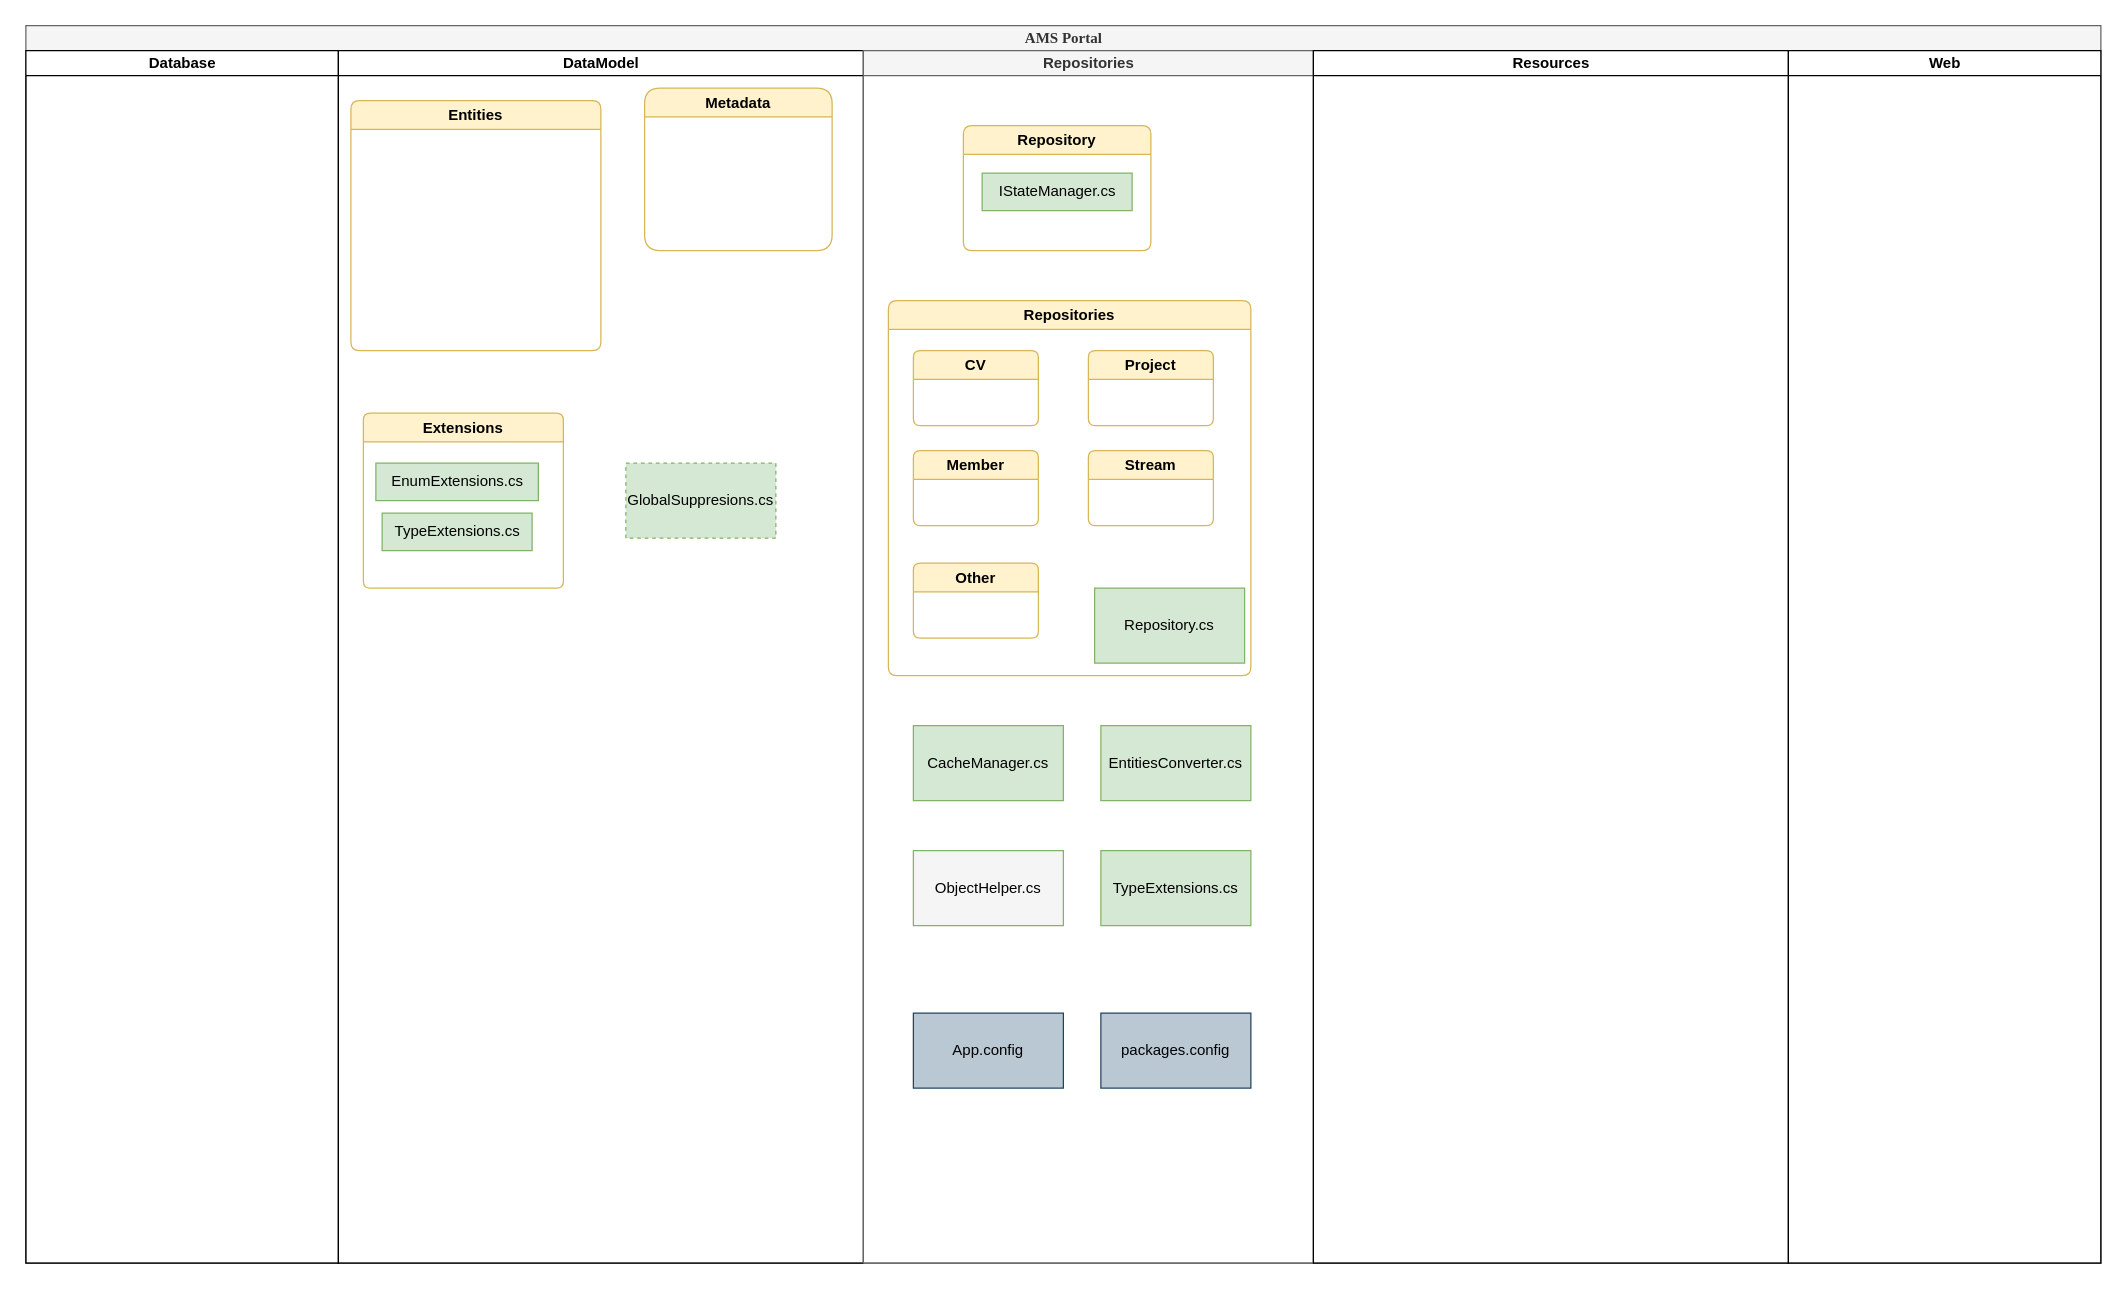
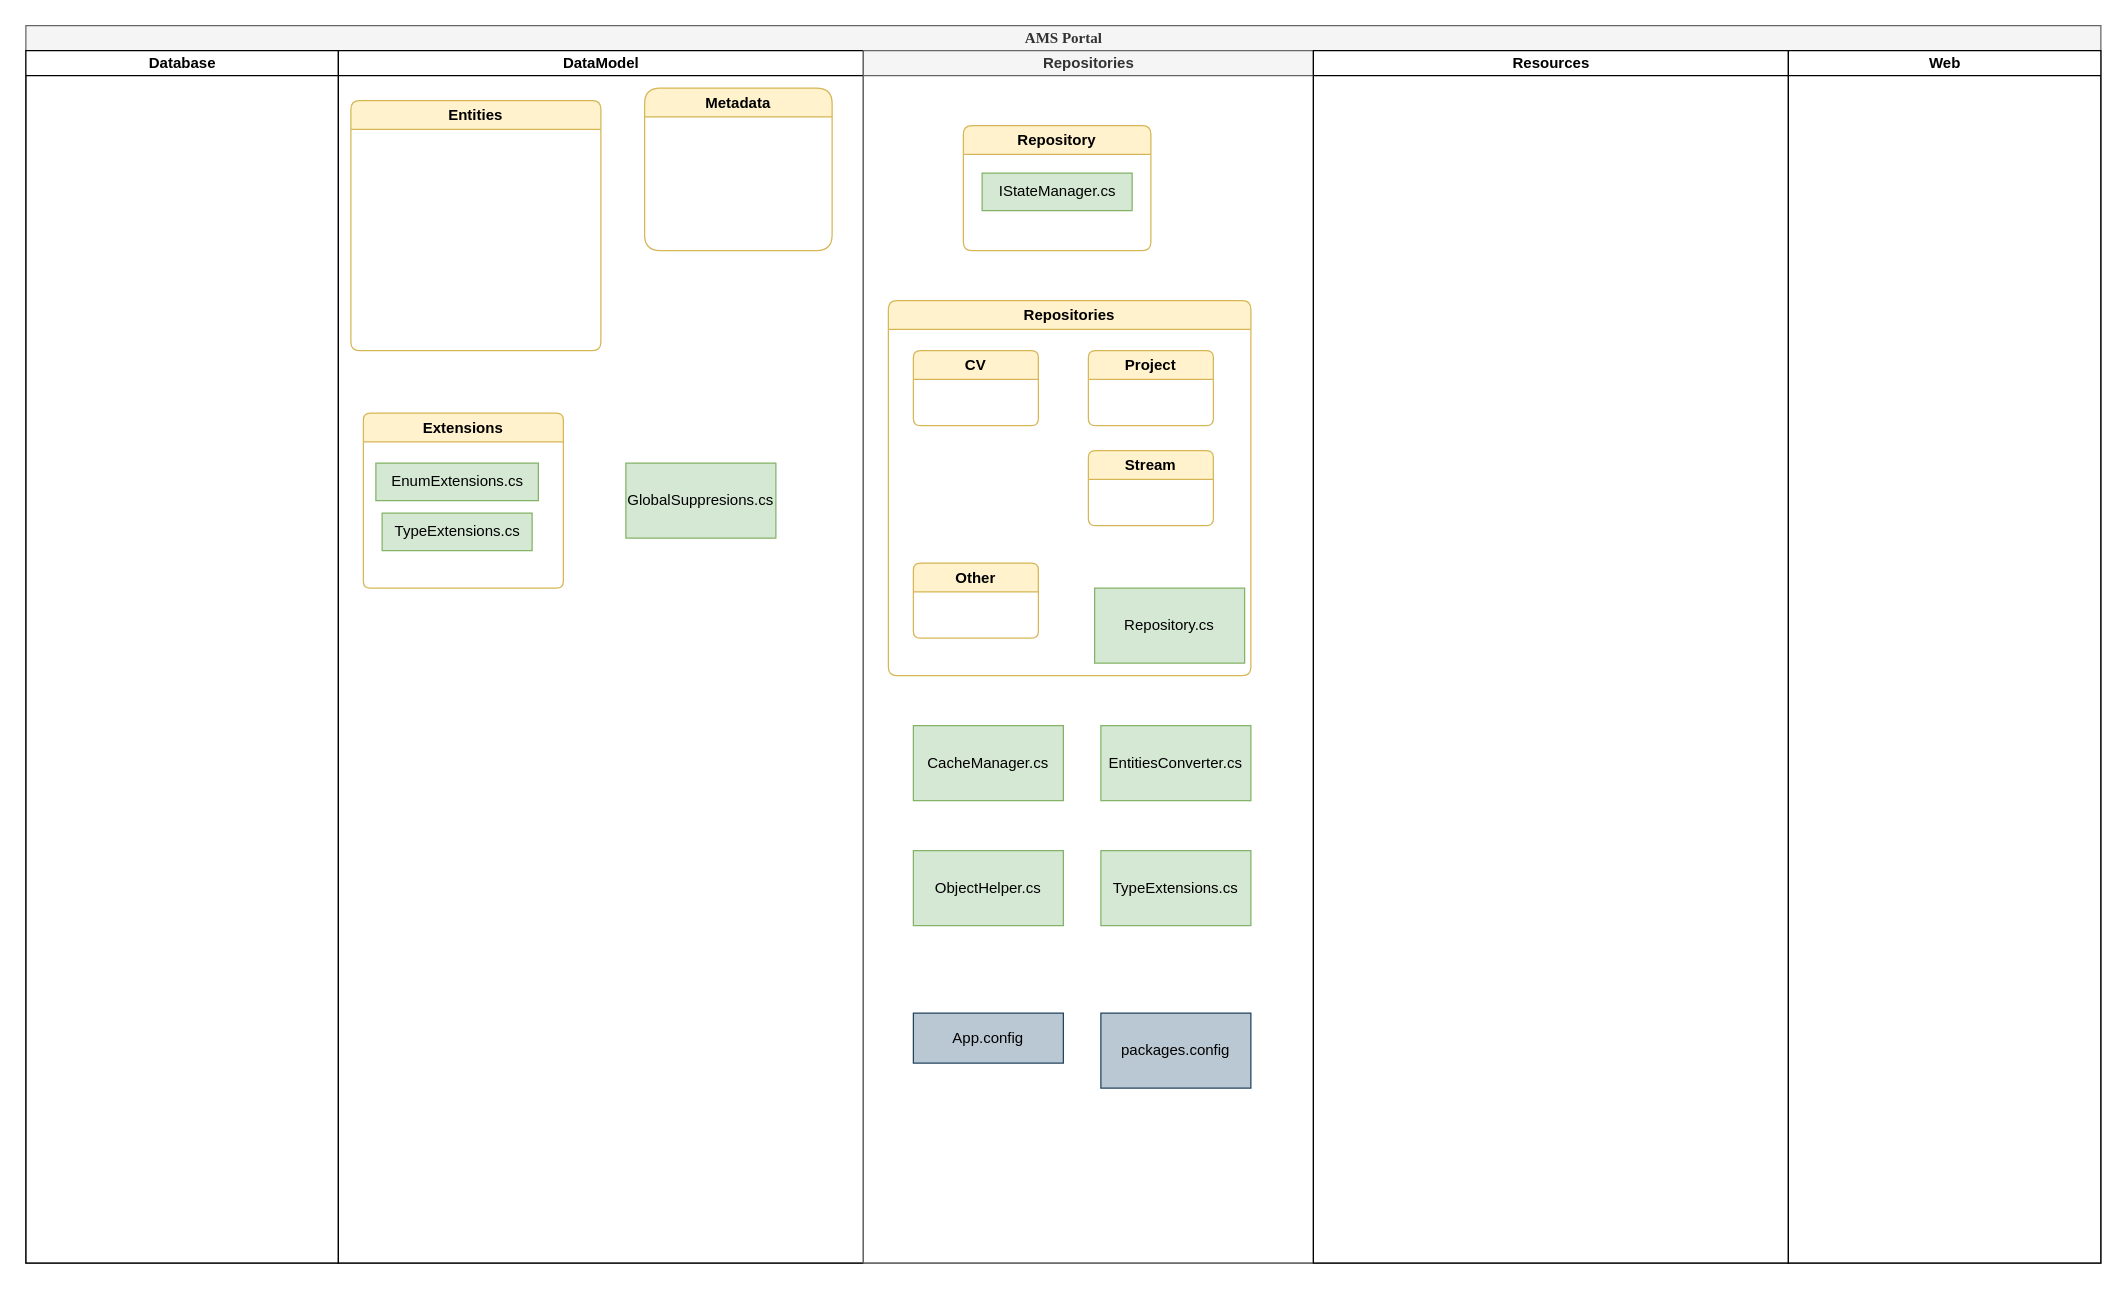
node "Member": removed
node "GlobalSuppresions.cs": style dashed -> solid
node "ObjectHelper.cs": fillcolor #f5f5f5 -> #d5e8d4
node "App.config": size 150x75 -> 150x50
